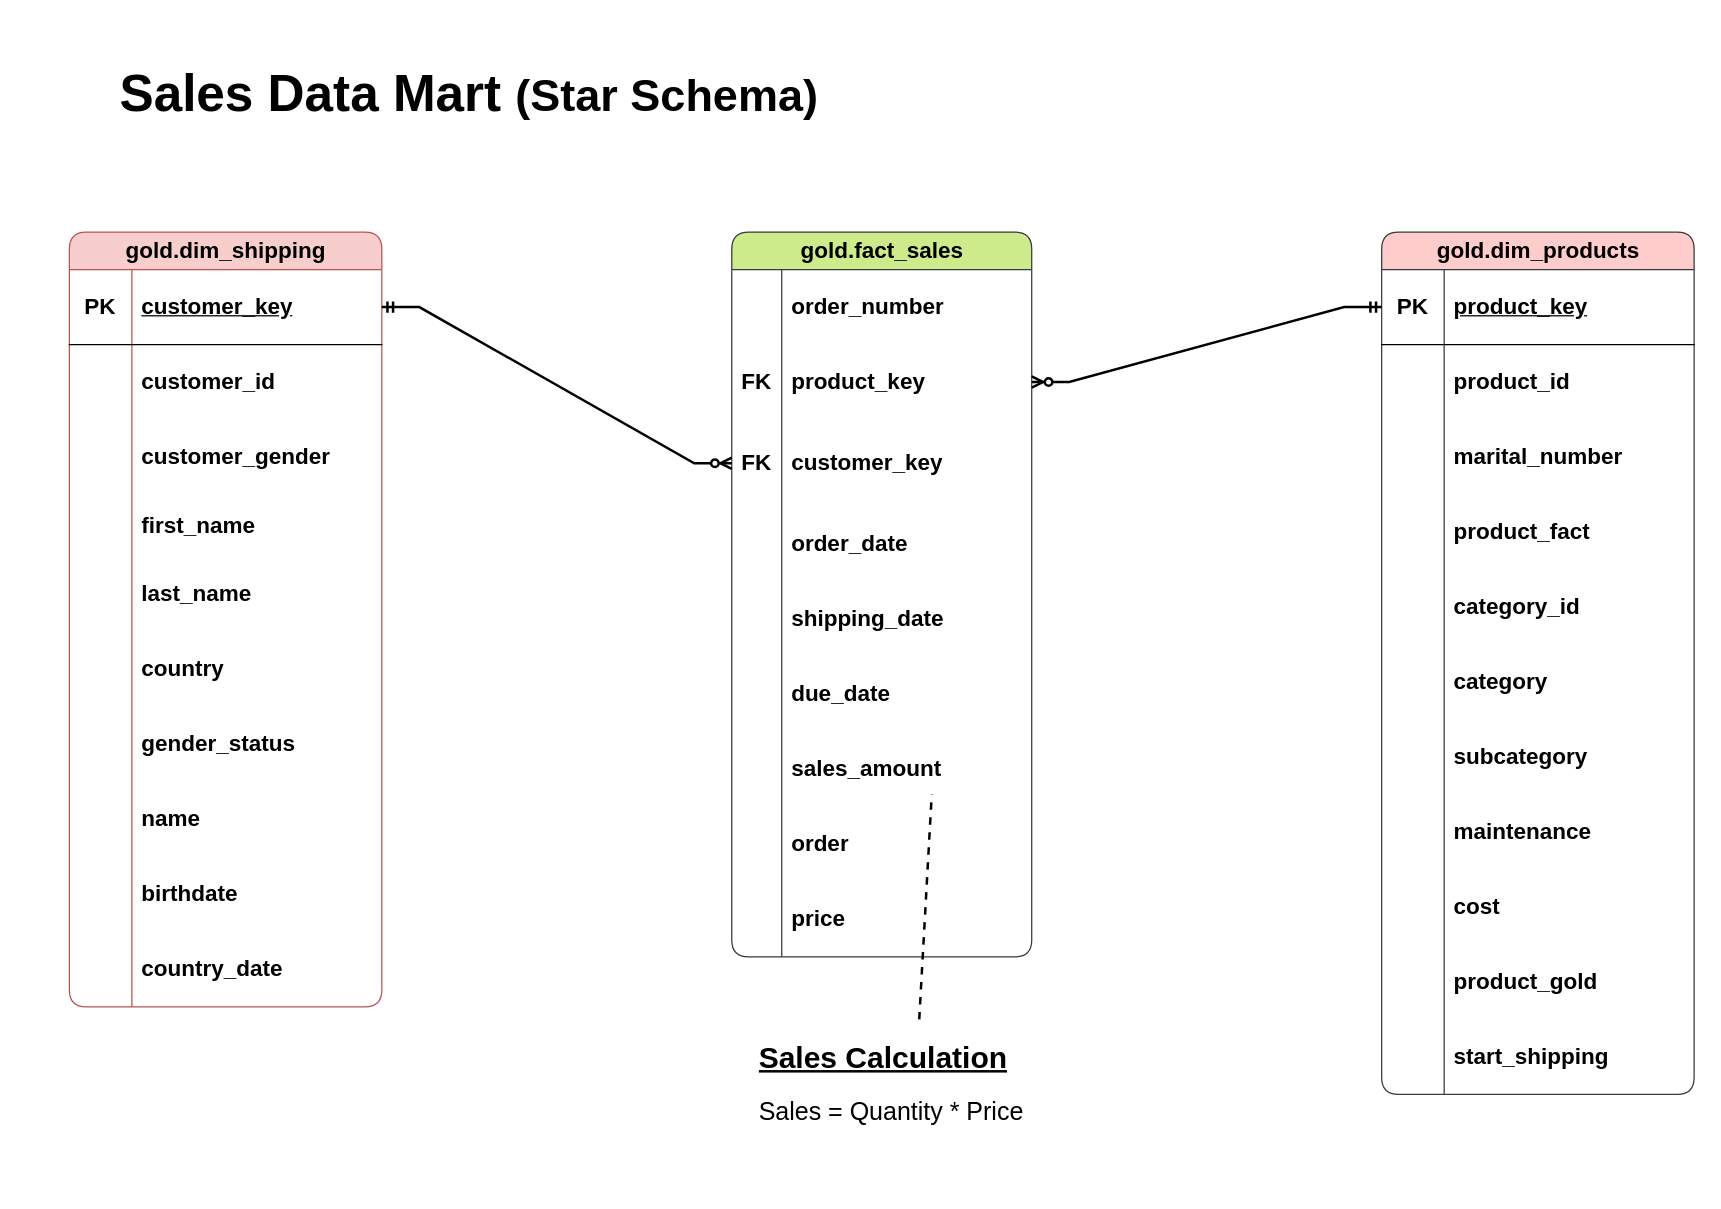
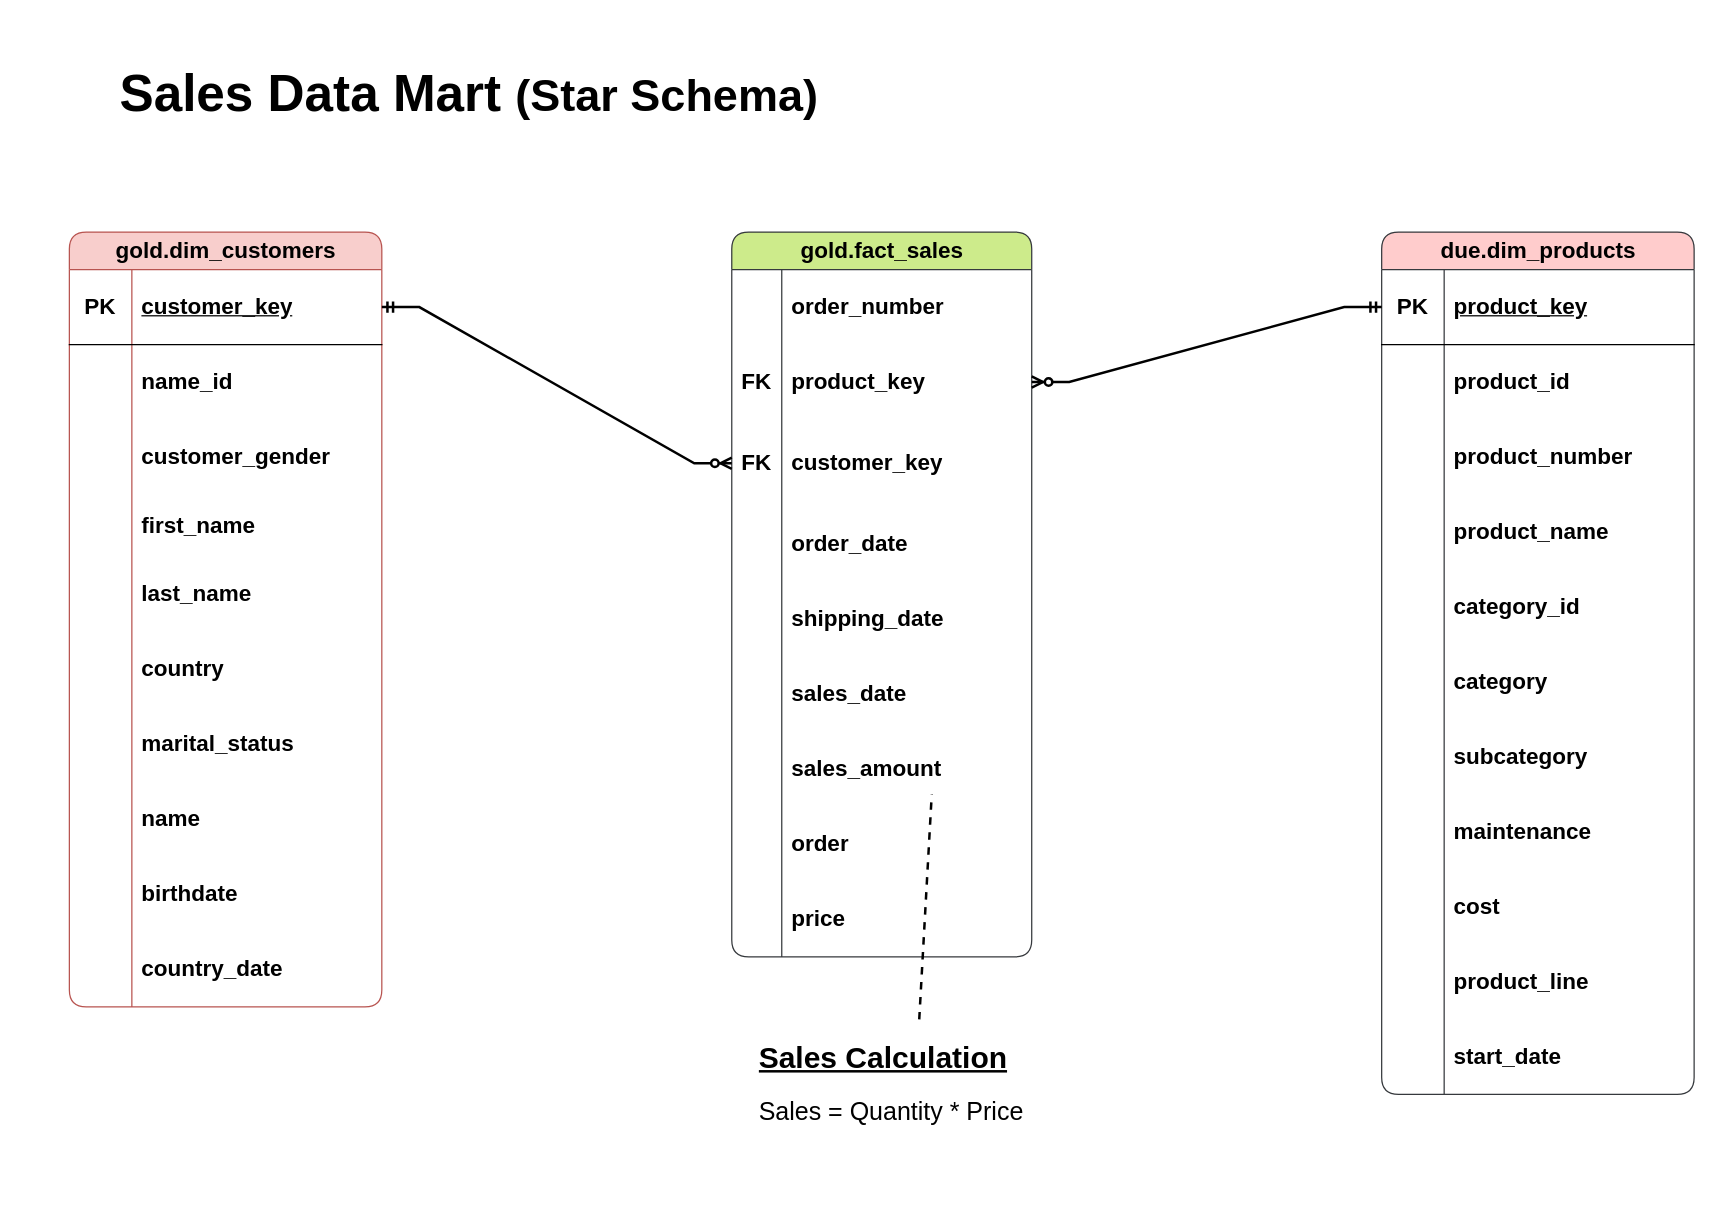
node "gold.dim_shipping": label "gold.dim_shipping" -> "gold.dim_customers"
node "gold.dim_products": label "gold.dim_products" -> "due.dim_products"
node "customer_id": label "customer_id" -> "name_id"
node "marital_number": label "marital_number" -> "product_number"
node "product_fact": label "product_fact" -> "product_name"
node "due_date": label "due_date" -> "sales_date"
node "gender_status": label "gender_status" -> "marital_status"
node "product_gold": label "product_gold" -> "product_line"
node "start_shipping": label "start_shipping" -> "start_date"
